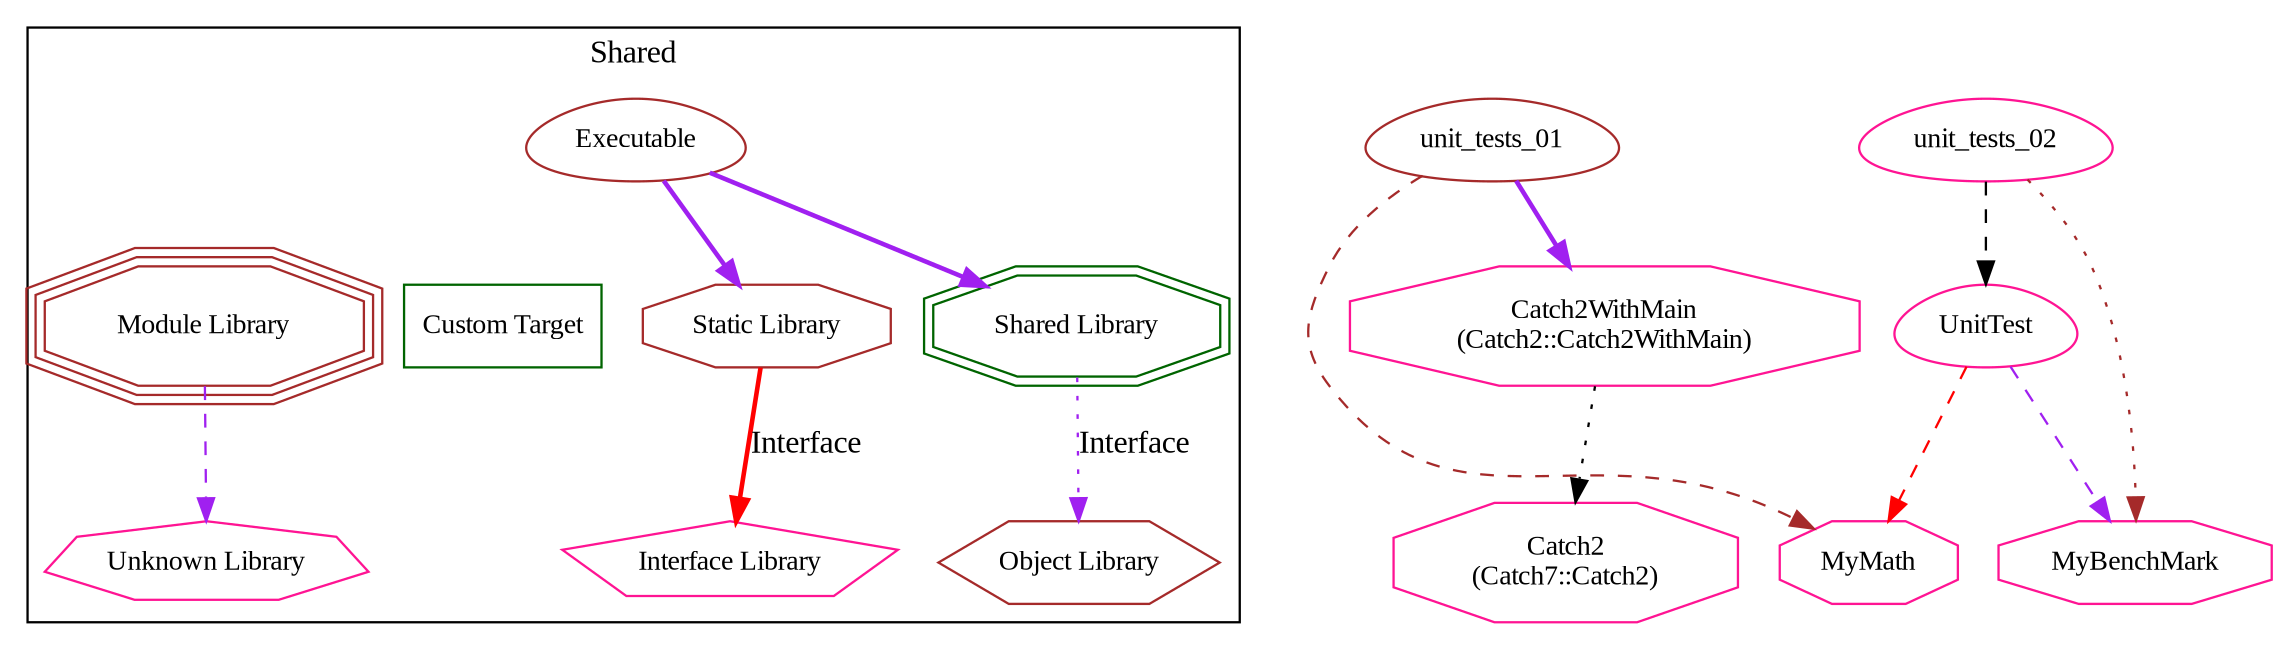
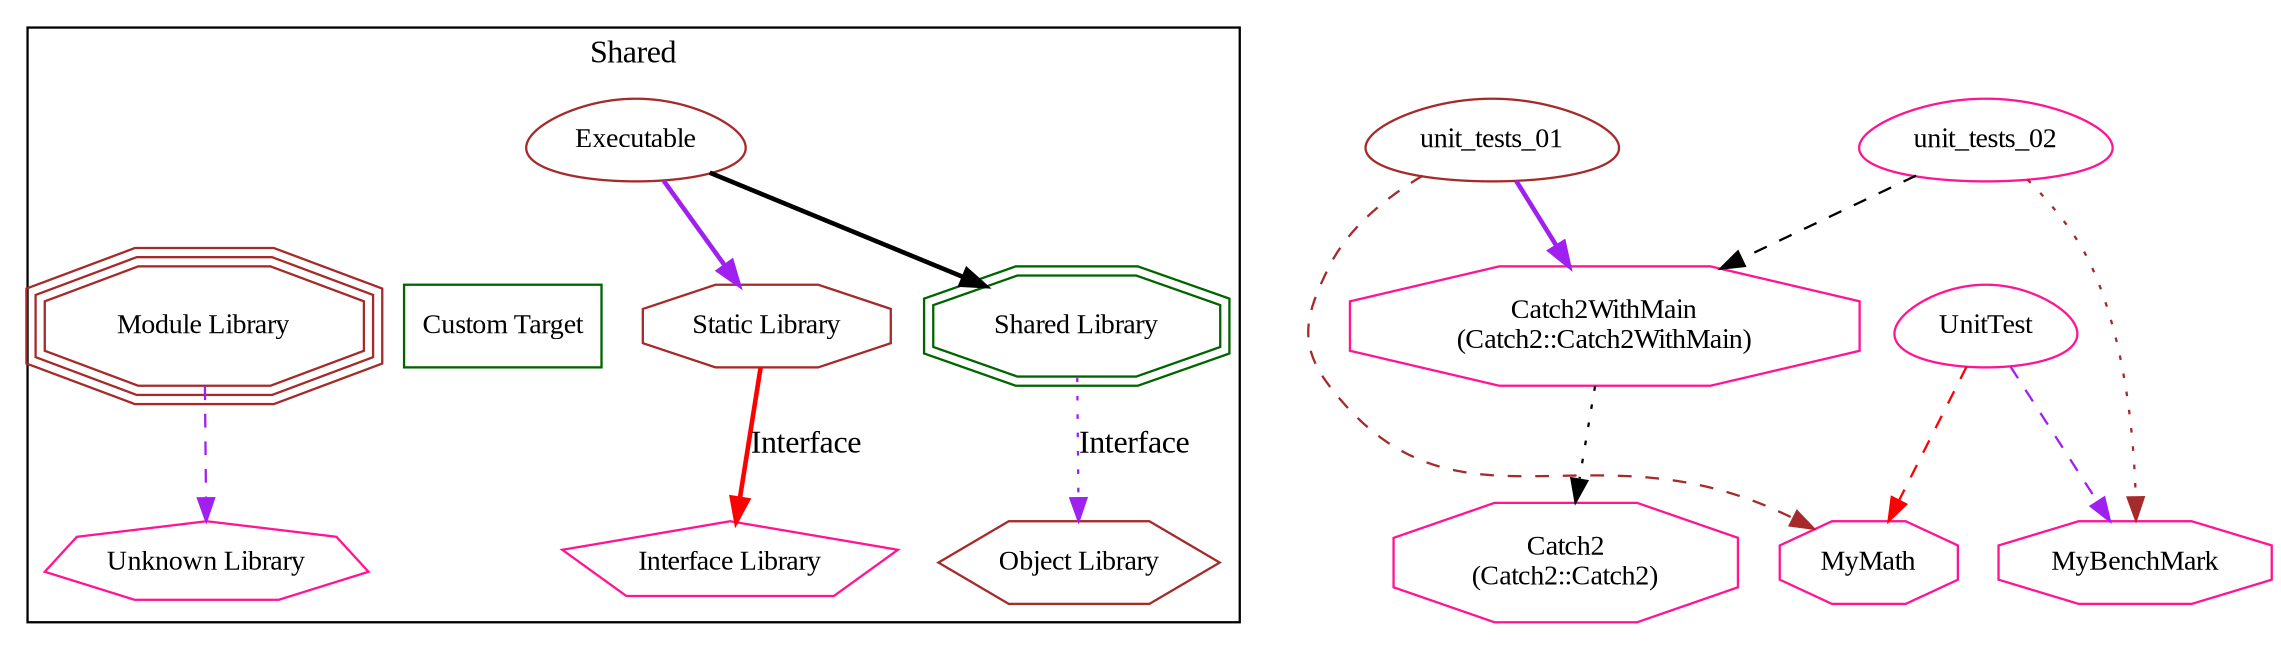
edge "unit_tests_02" -> "UnitTest": now "unit_tests_02" -> "Catch2WithMain (Catch2::Catch2WithMain)"
edge "Executable" -> "Shared Library": color purple -> black
node "Catch2 (Catch7::Catch2)": label "Catch2 (Catch7::Catch2)" -> "Catch2 (Catch2::Catch2)"
